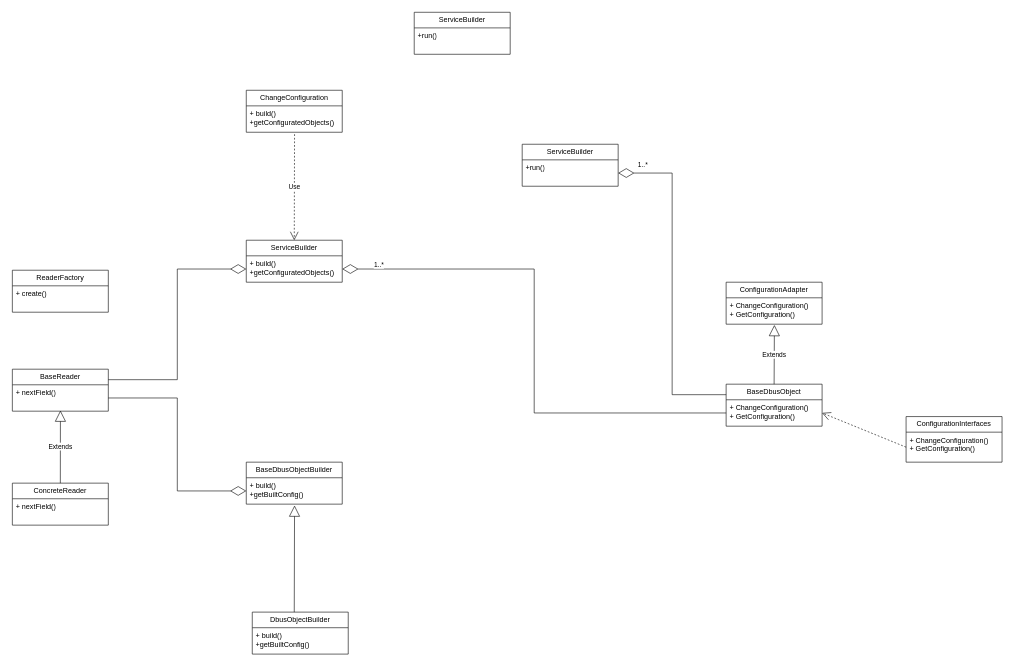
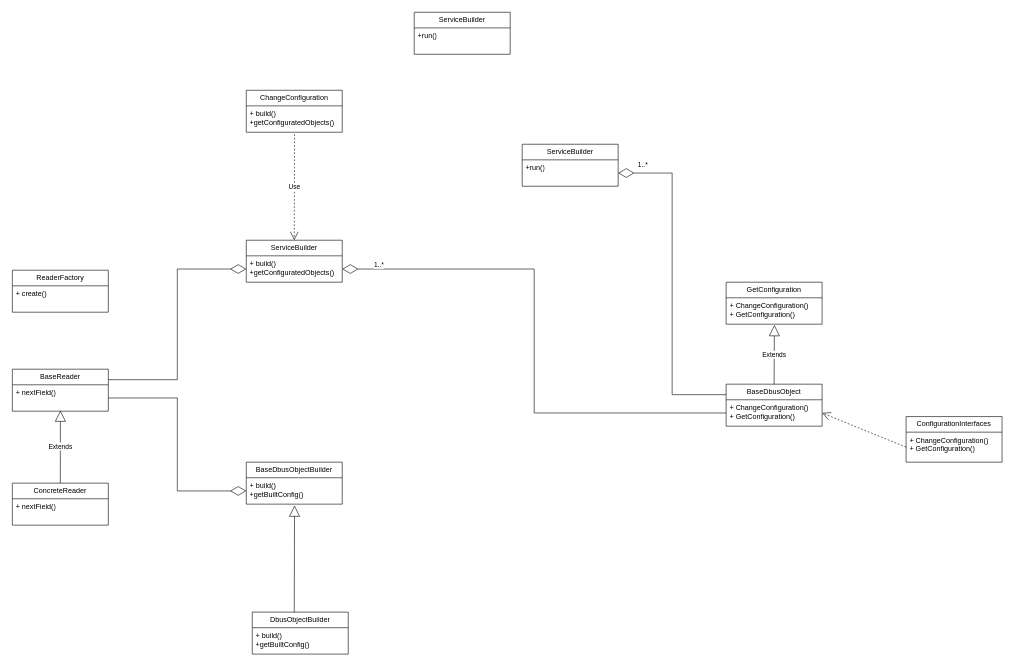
node "ConfigurationAdapter": label "ConfigurationAdapter" -> "GetConfiguration"
